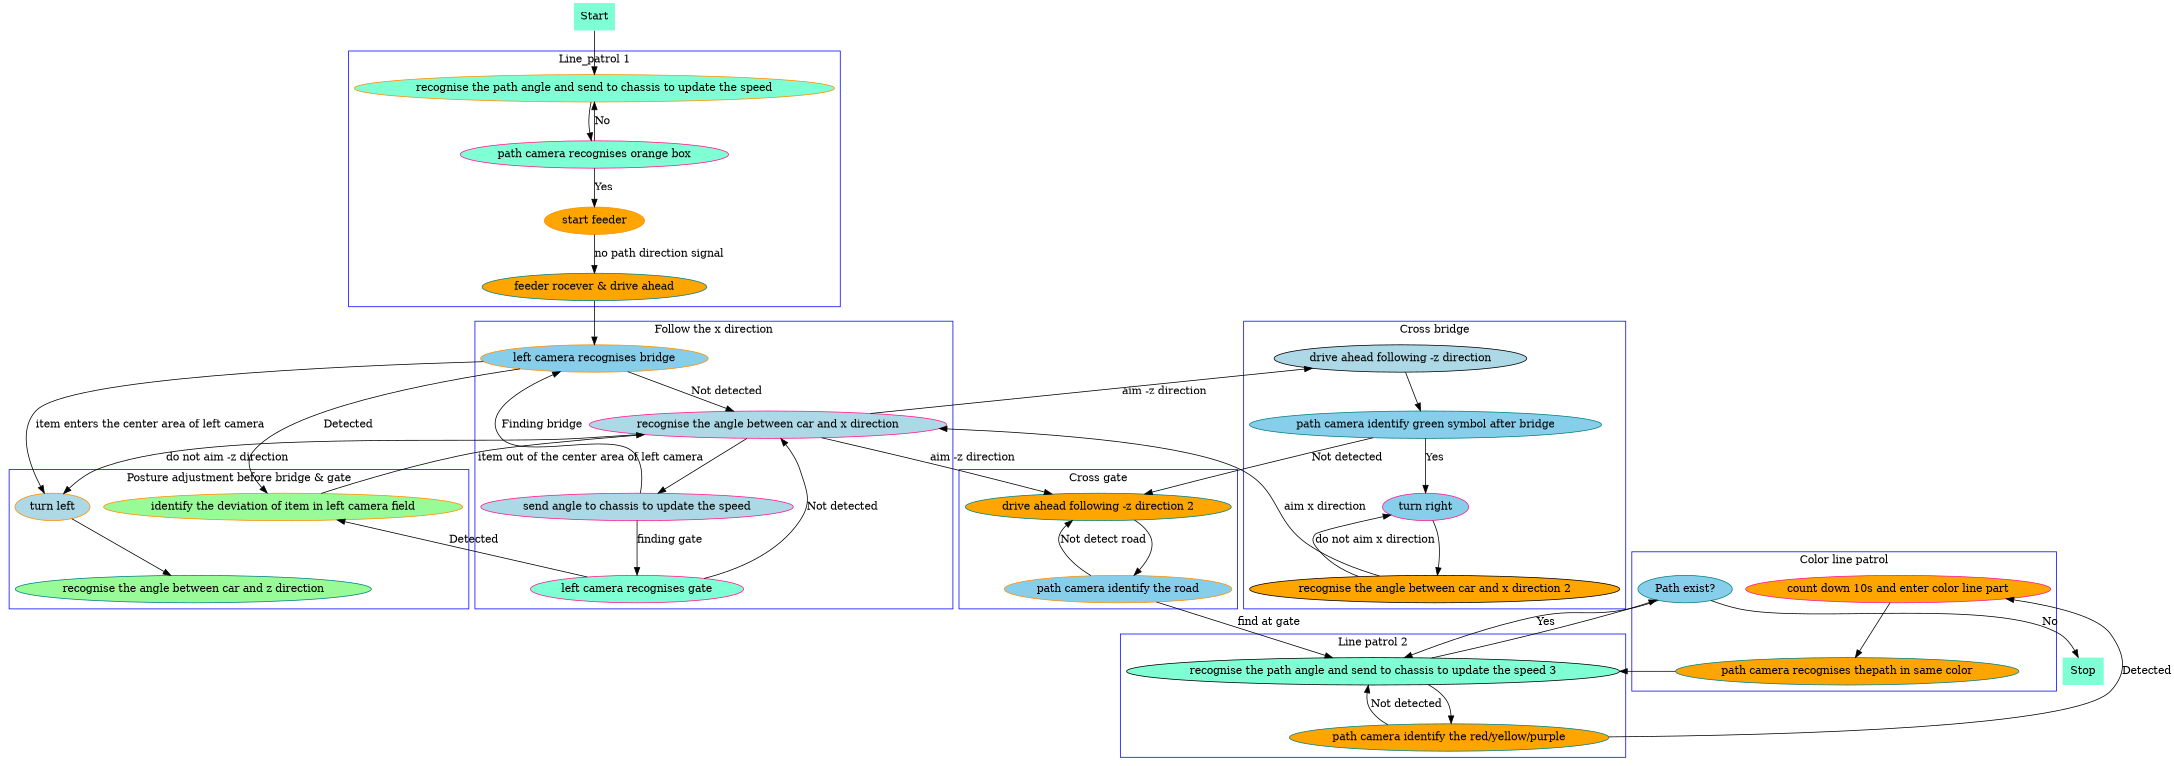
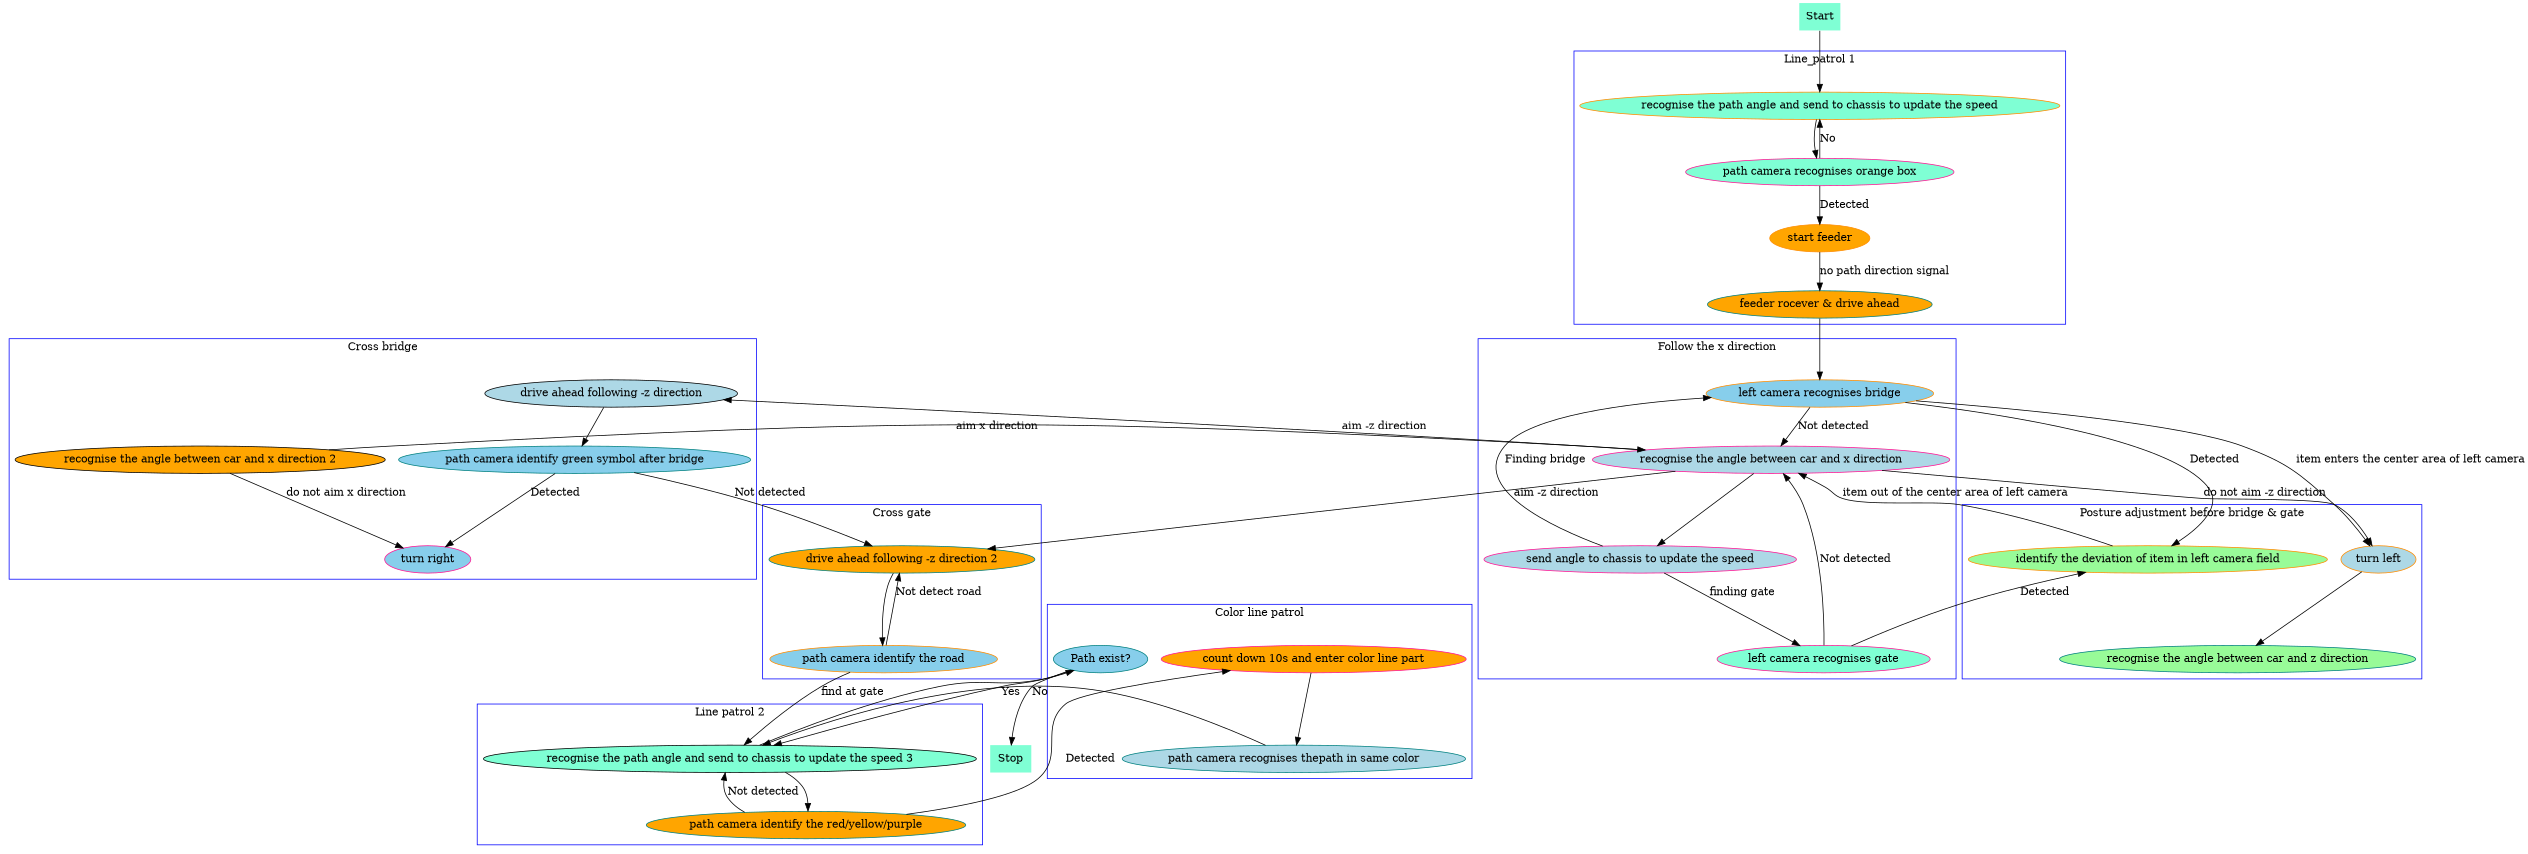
edge "path camera recognises orange box" -> "start feeder": label "Yes" -> "Detected"
edge "path camera identify green symbol after bridge" -> "turn right": label "Yes" -> "Detected"
edge "turn right" -> "recognise the angle between car and x direction 2": removed
node "path camera recognises thepath in same color": fillcolor orange -> lightblue
